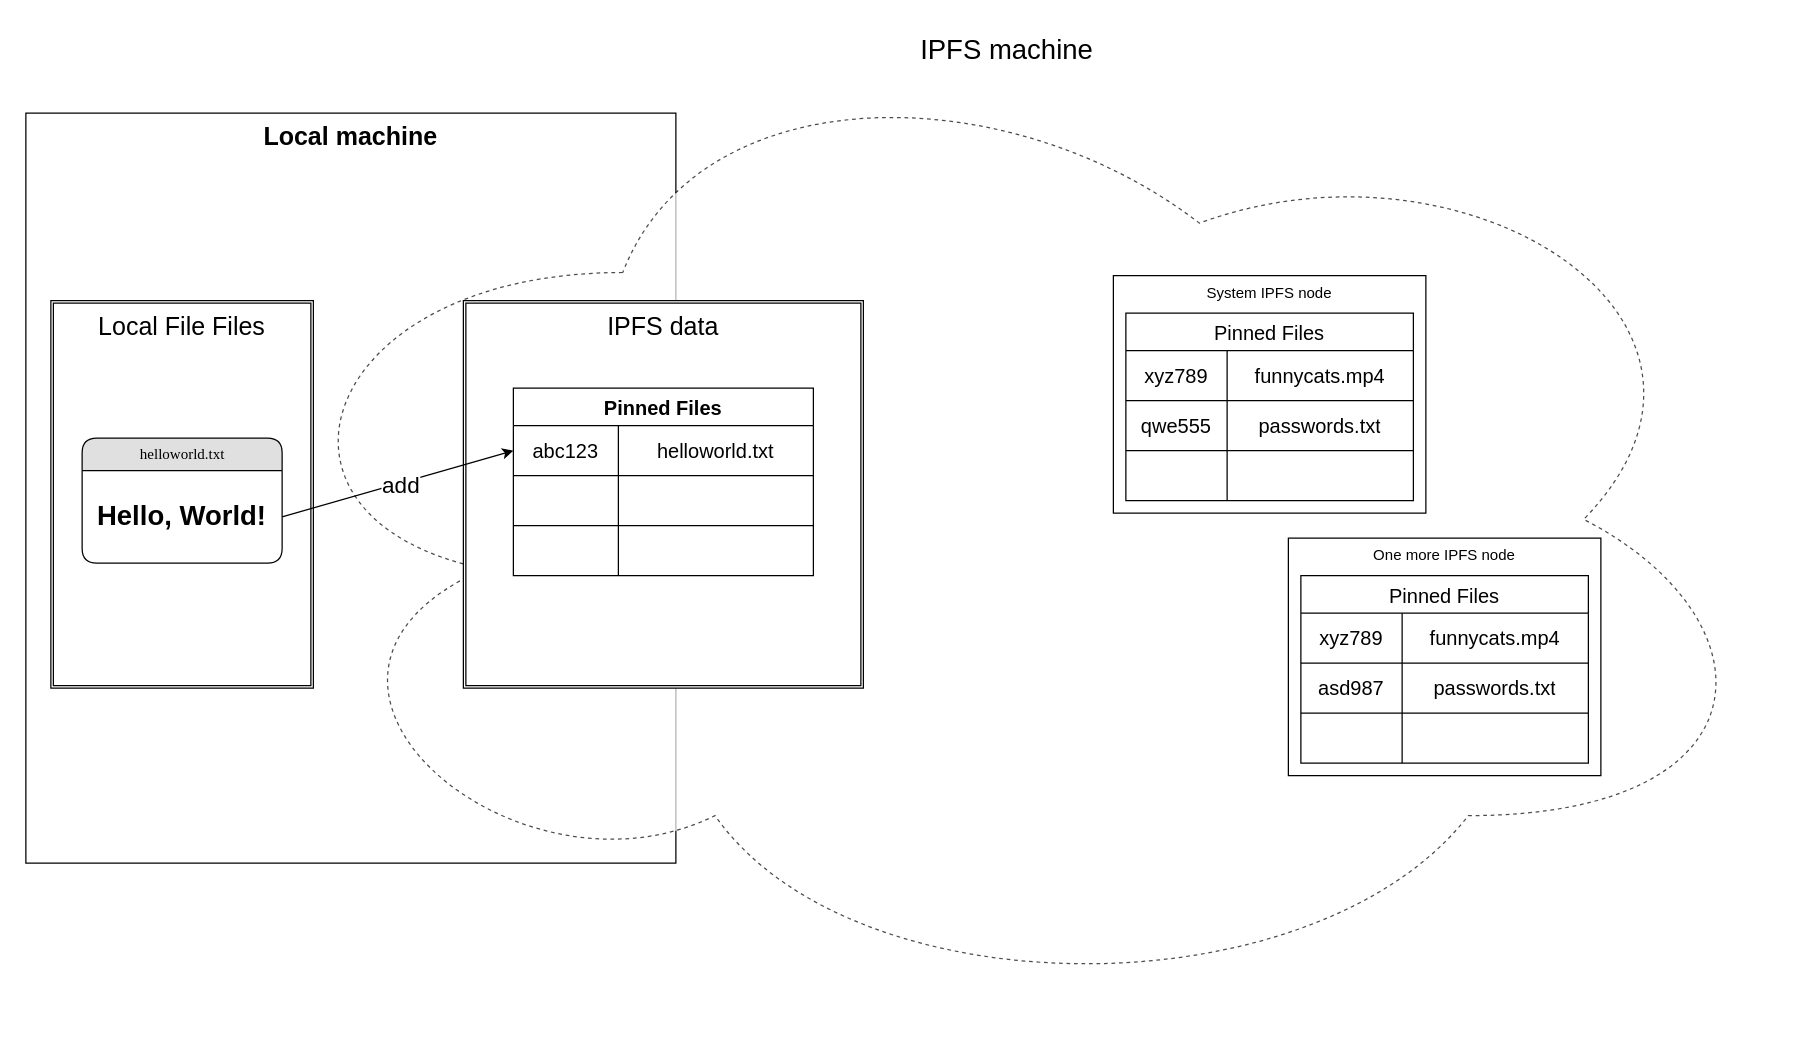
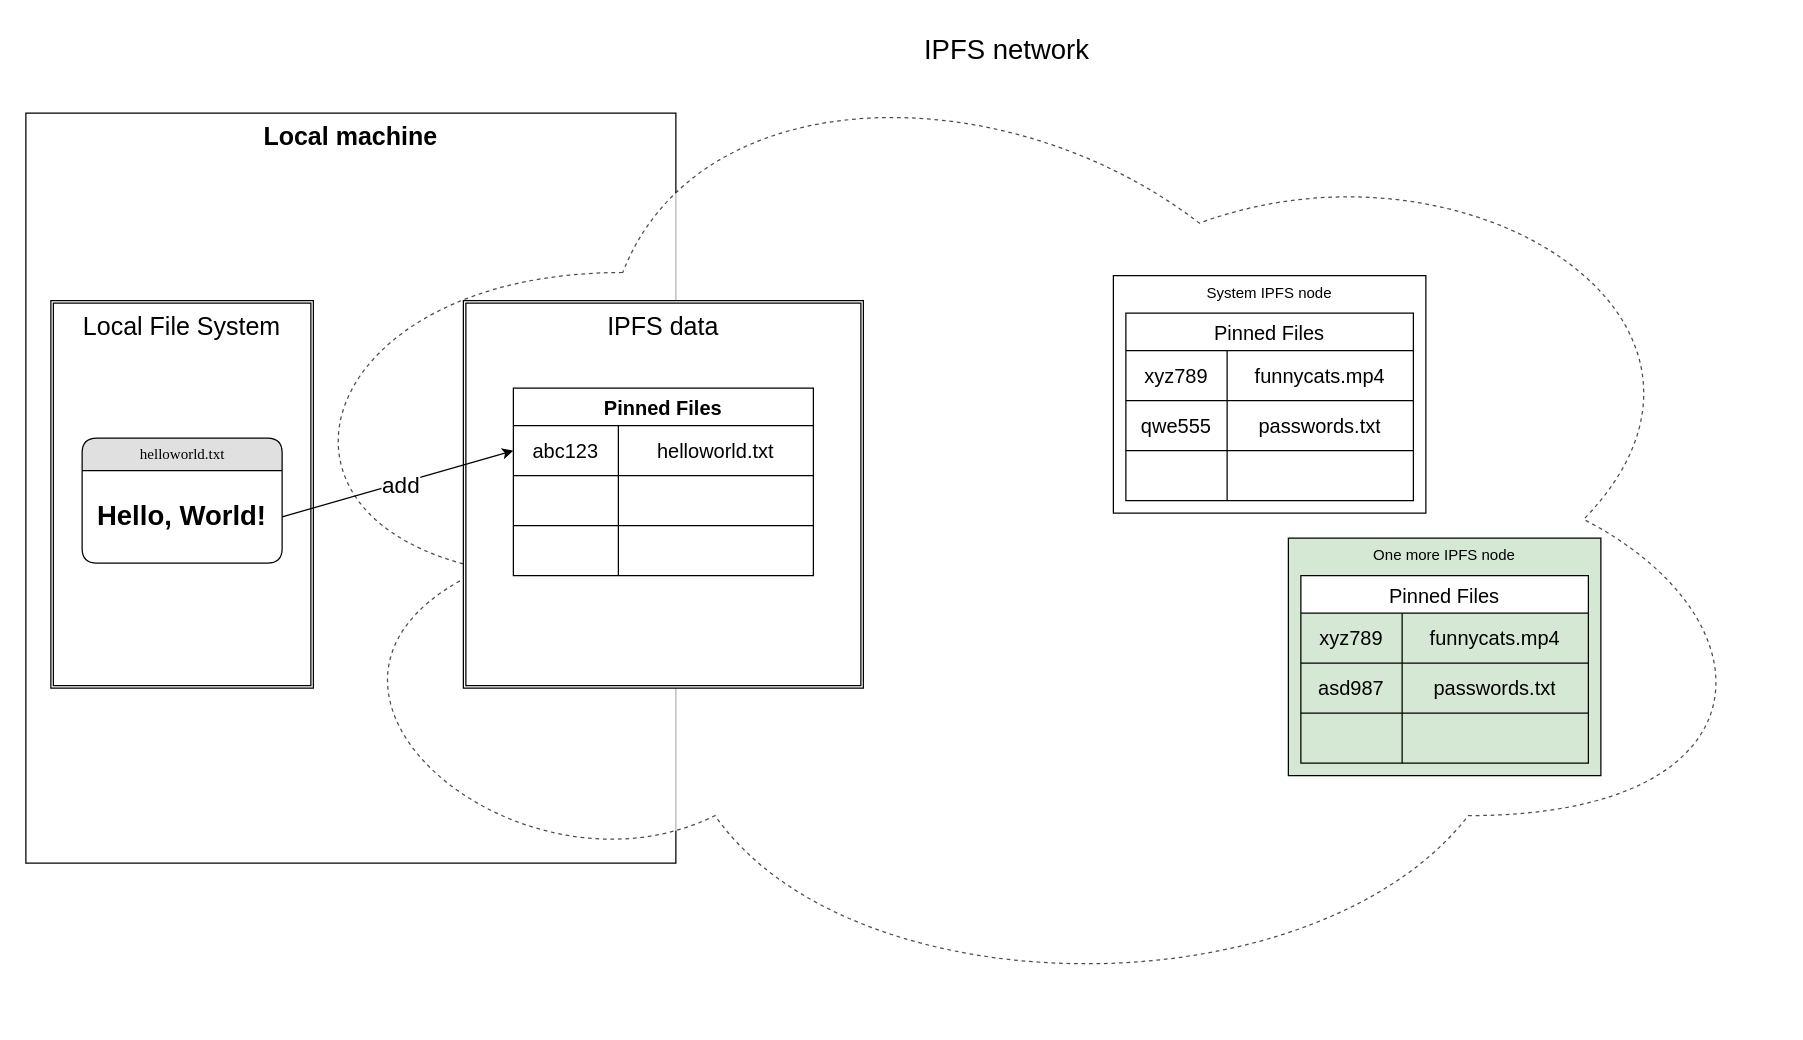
node "IPFS machine": label "IPFS machine" -> "IPFS network"
node "Local File Files": label "Local File Files" -> "Local File System"
node "One more IPFS node": fillcolor #ffffff -> #d5e8d4
